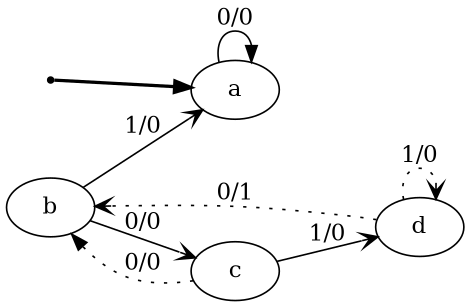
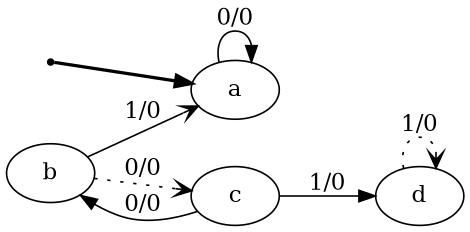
edge "d" -> "b": removed, label "0/1"
edge "b" -> "c": style solid -> dotted
edge "c" -> "d": arrowhead vee -> normal
edge "c" -> "b": style dotted -> solid
